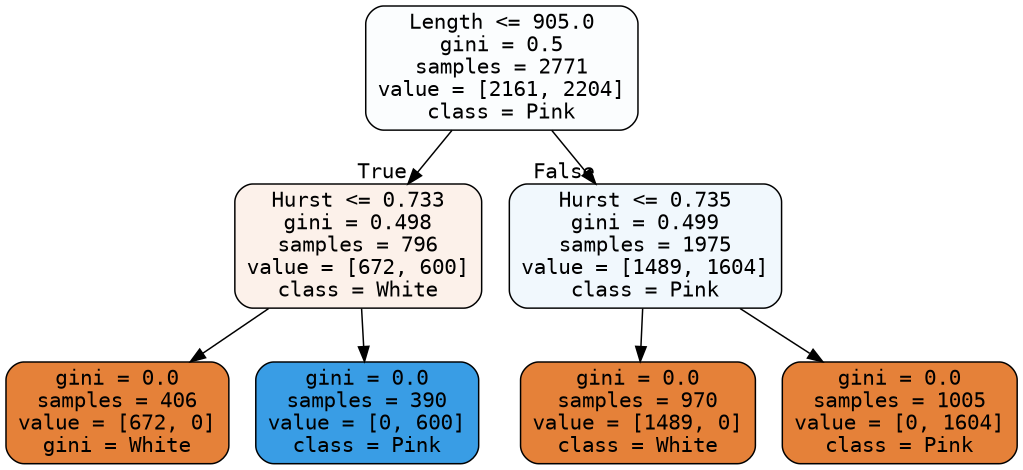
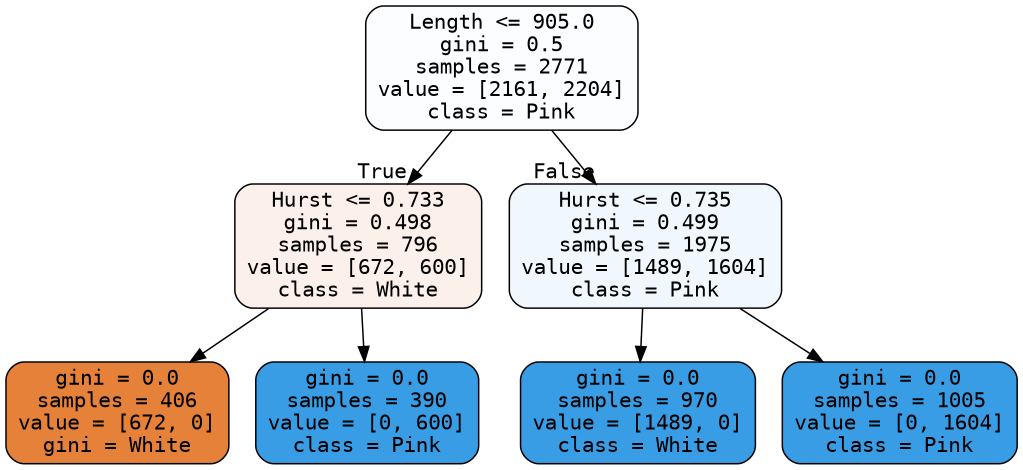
node "gini = 0.0 samples = 970 value = [1489, 0] class = White": fillcolor #e58139ff -> #399de5ff
node "gini = 0.0 samples = 1005 value = [0, 1604] class = Pink": fillcolor #e58139ff -> #399de5ff
